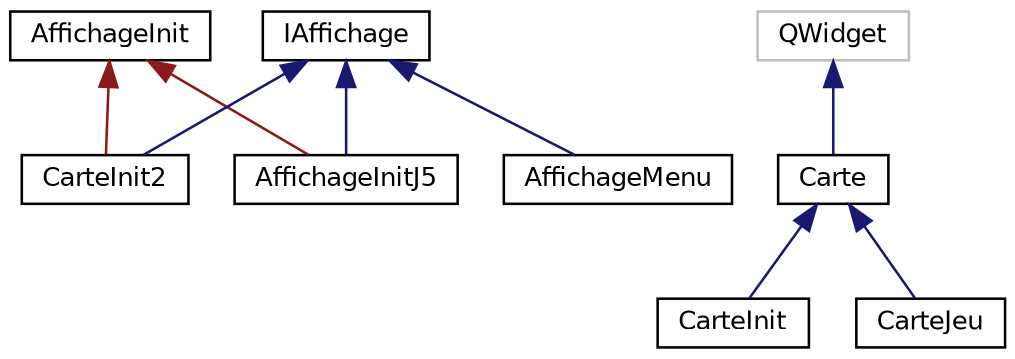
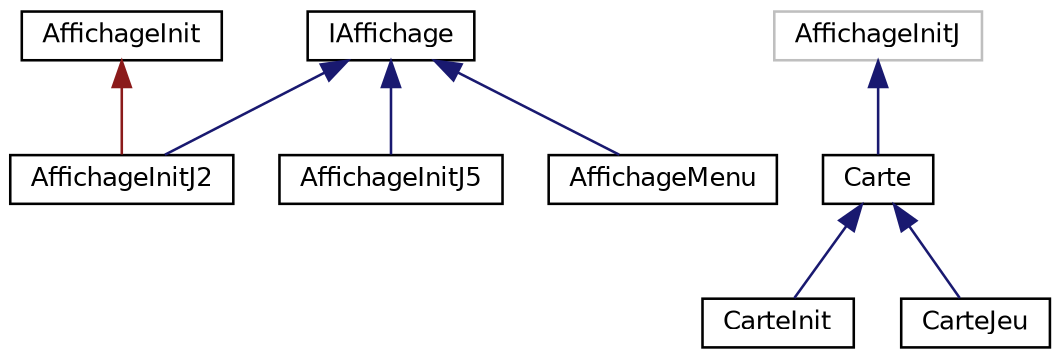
node "QWidget": label "QWidget" -> "AffichageInitJ"
edge "AffichageInitJ5" -> "AffichageInit": removed
node "CarteInit2": label "CarteInit2" -> "AffichageInitJ2"
